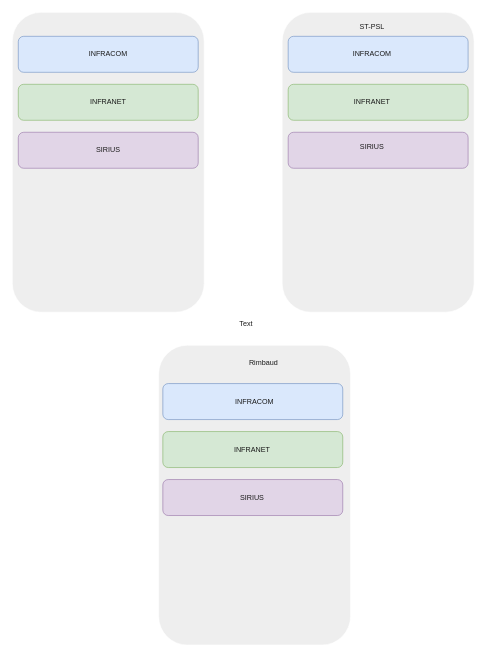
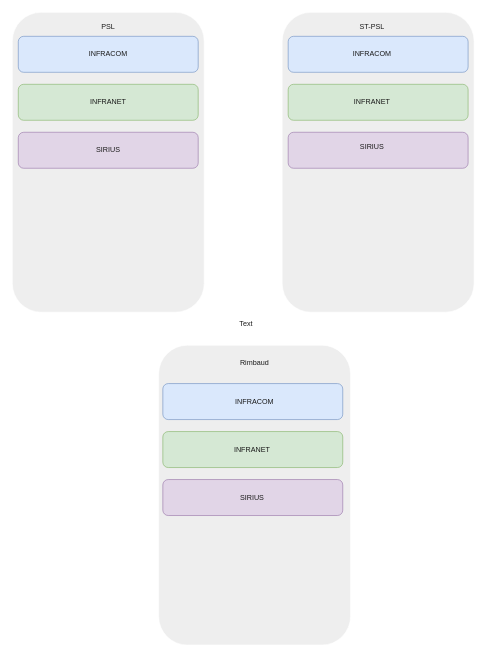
node "PSL": added
node "Rimbaud": moved (264, 363) -> (255, 363)
